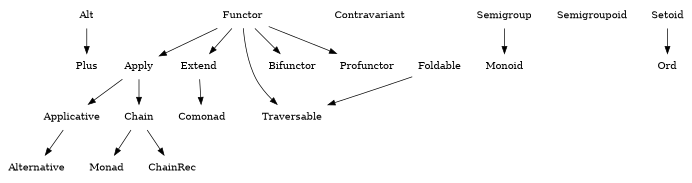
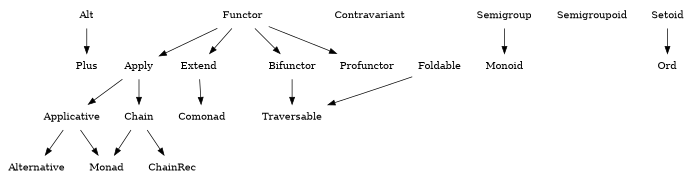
edge "Functor" -> "Traversable": now "Bifunctor" -> "Traversable"
edge "Applicative" -> "Monad": added
